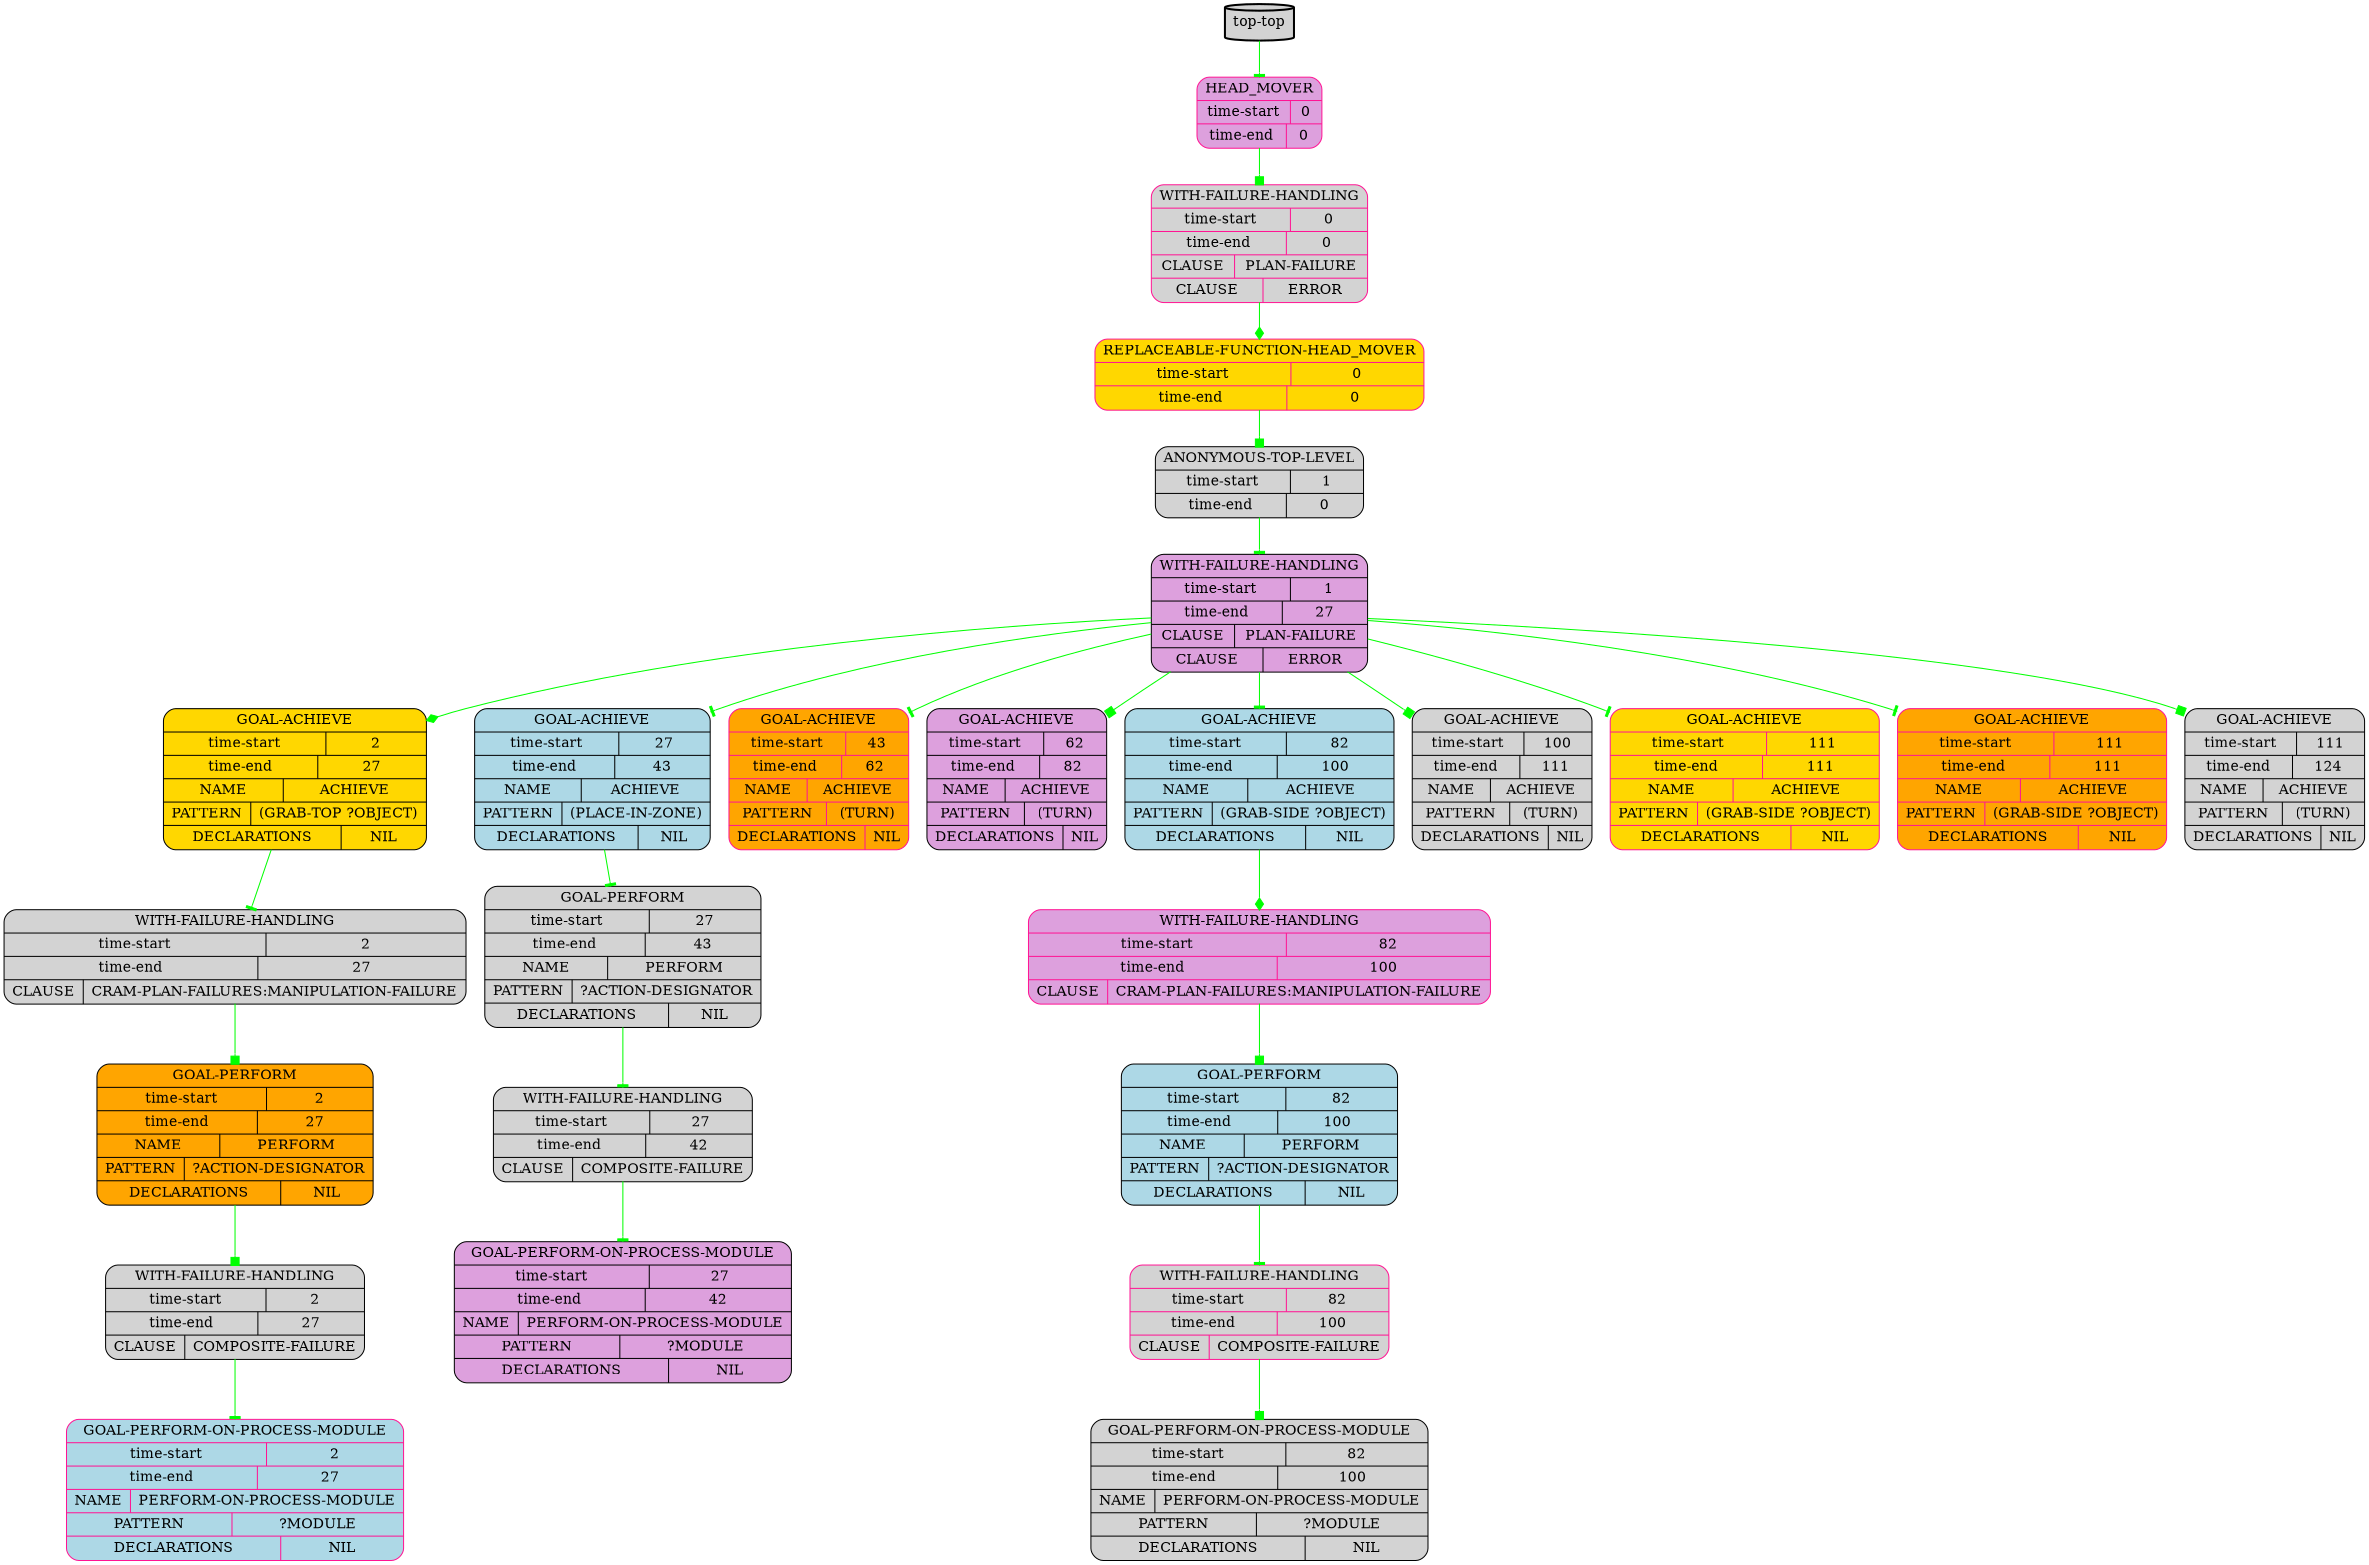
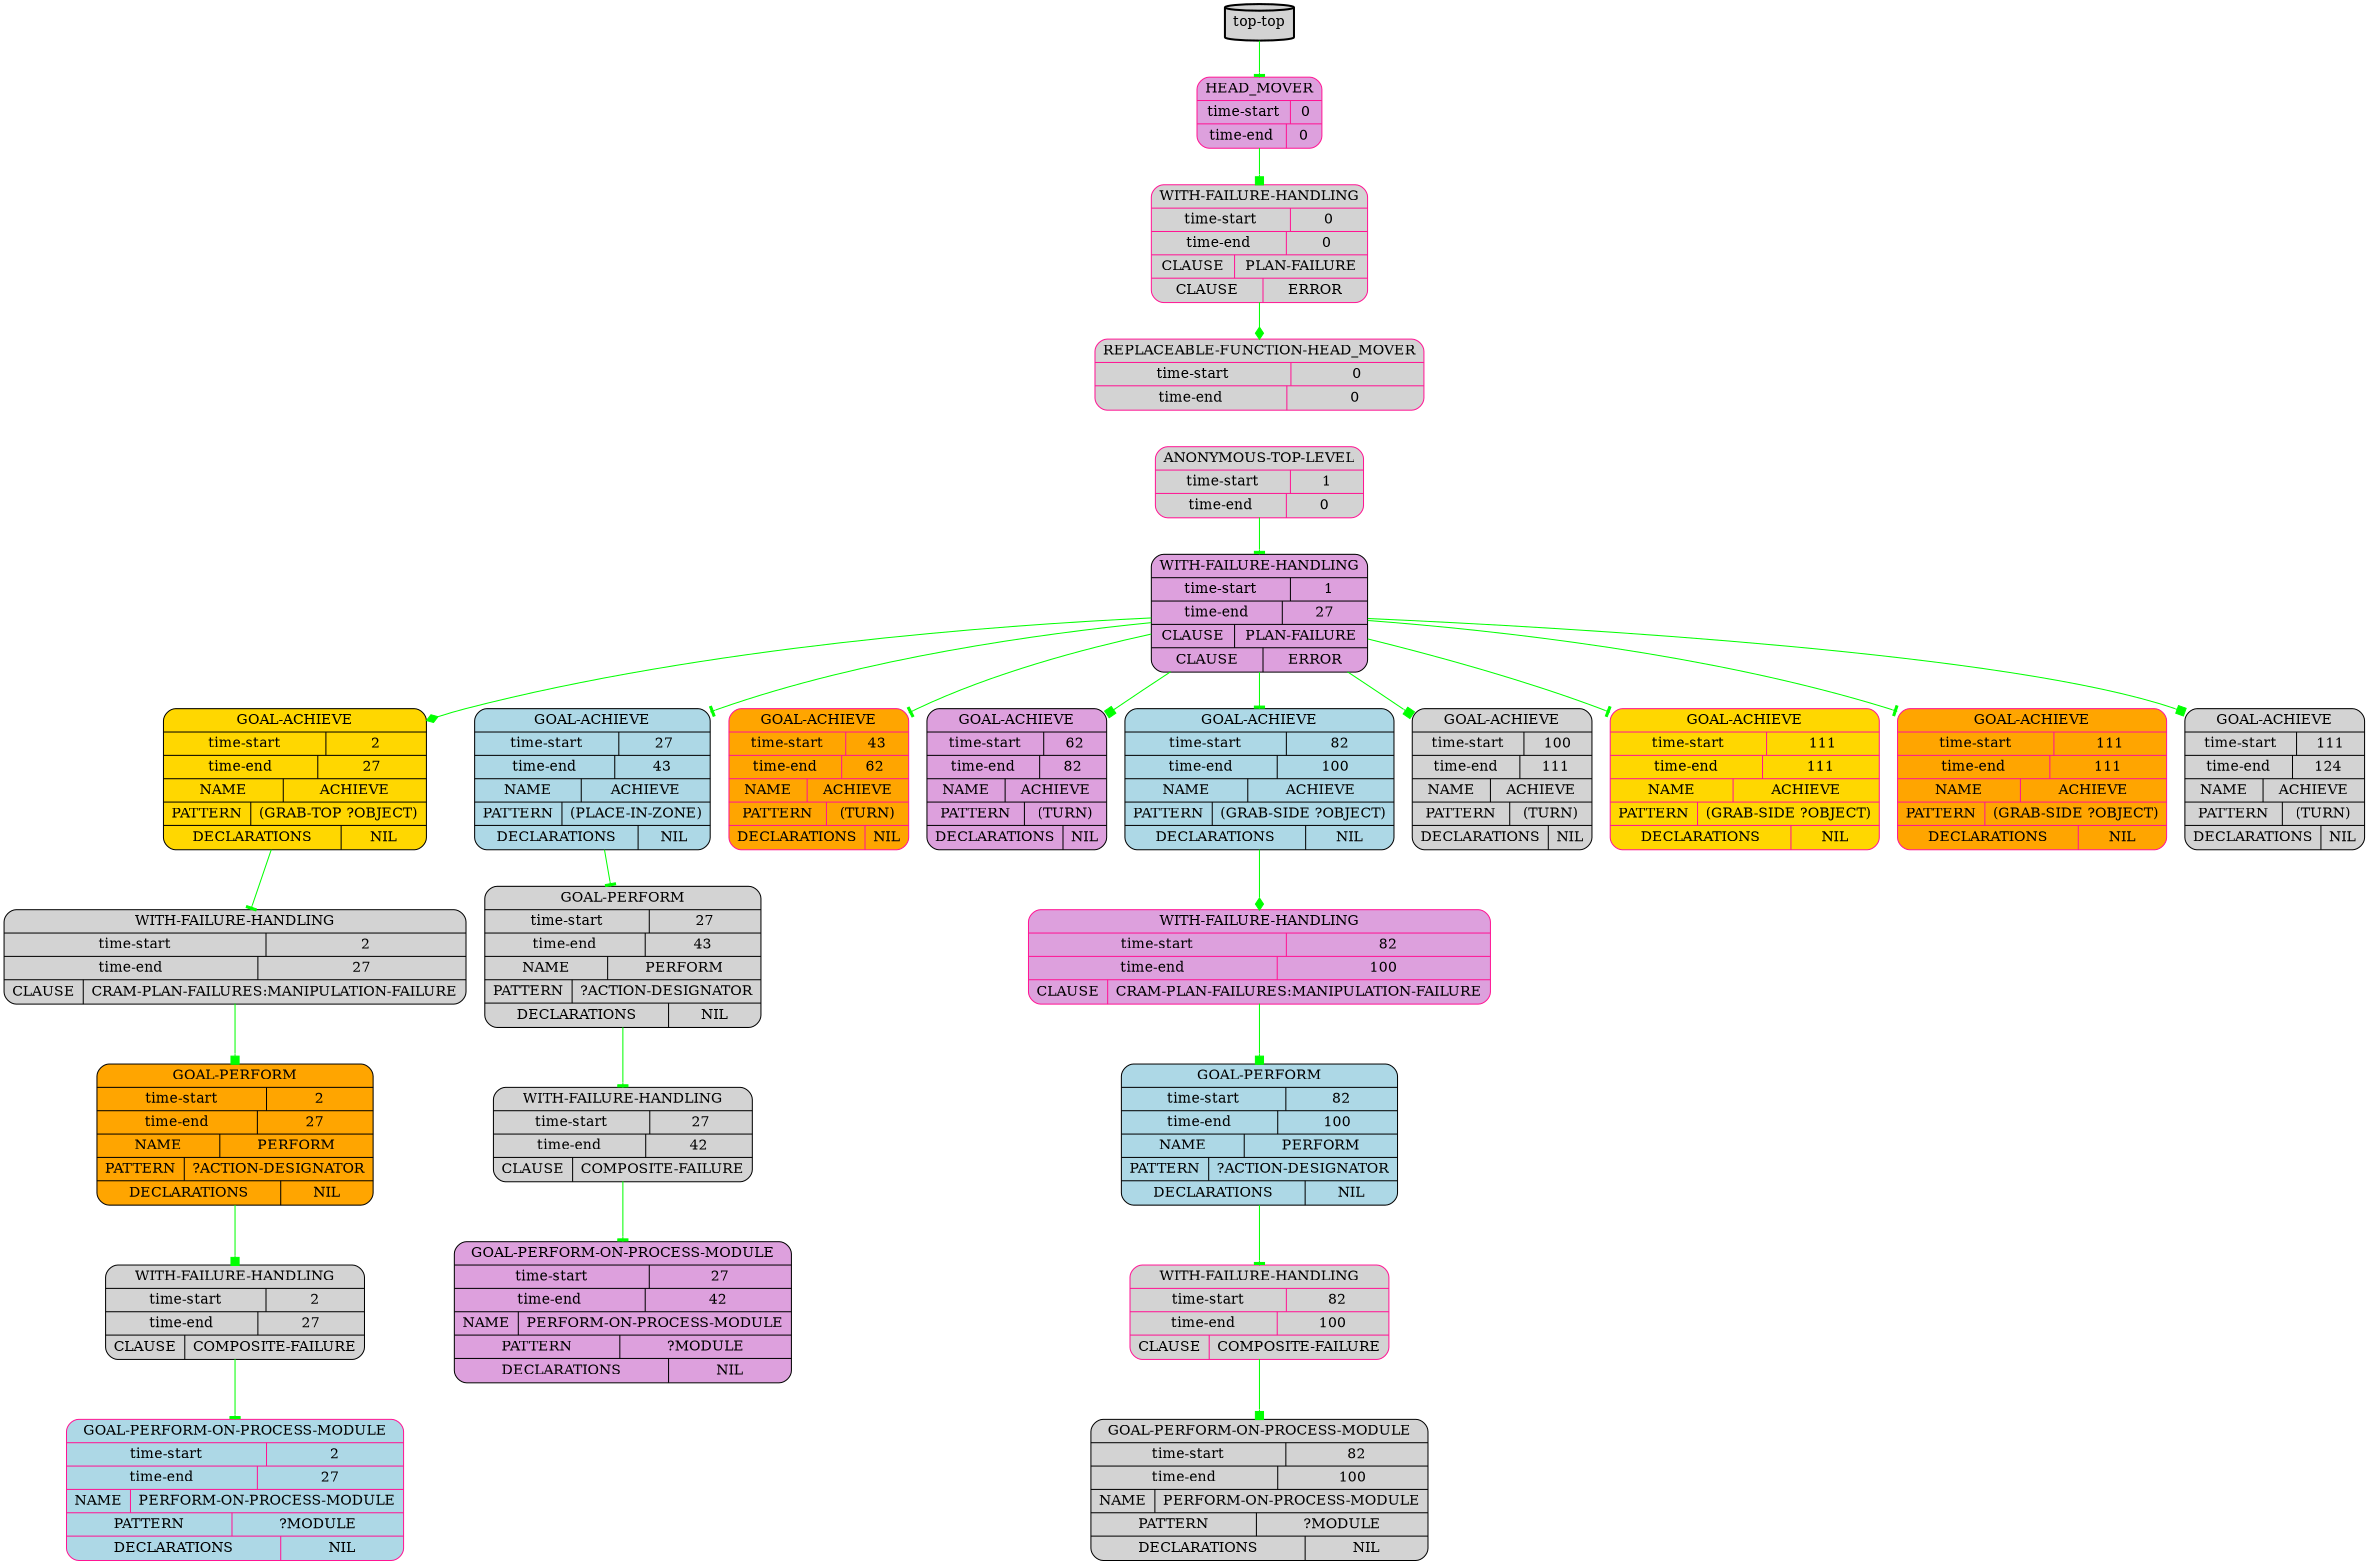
node "REPLACEABLE-FUNCTION-HEAD_MOVER": fillcolor gold -> lightgrey
edge "REPLACEABLE-FUNCTION-HEAD_MOVER" -> "ANONYMOUS-TOP-LEVEL": removed
node "ANONYMOUS-TOP-LEVEL": color black -> deeppink
